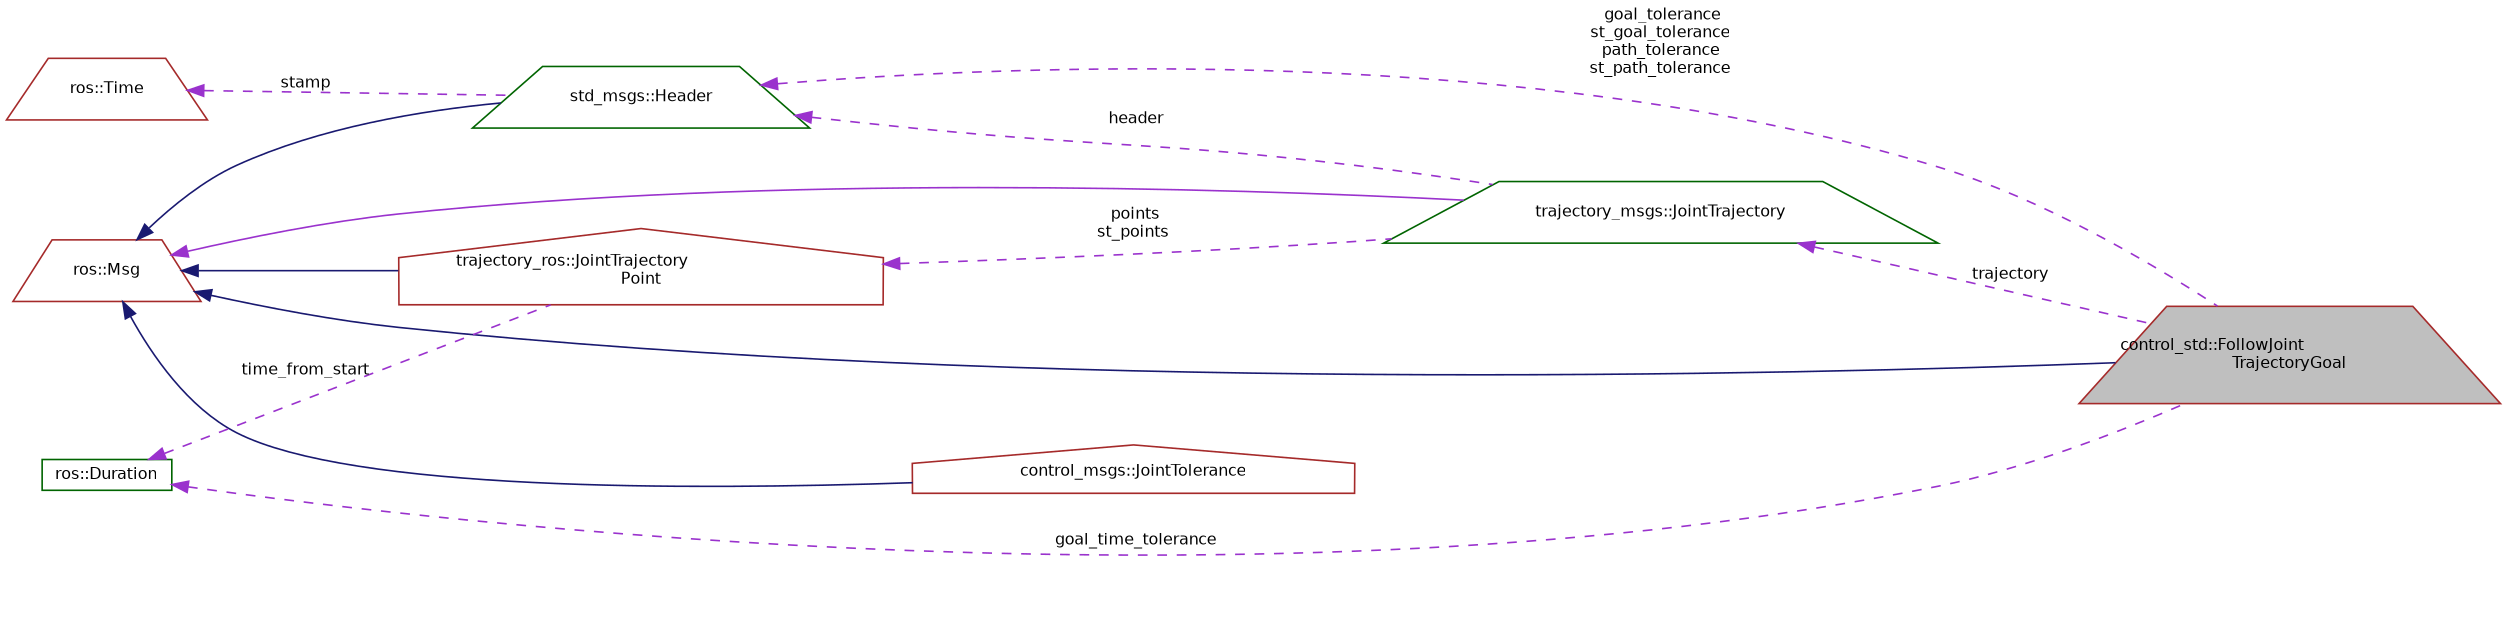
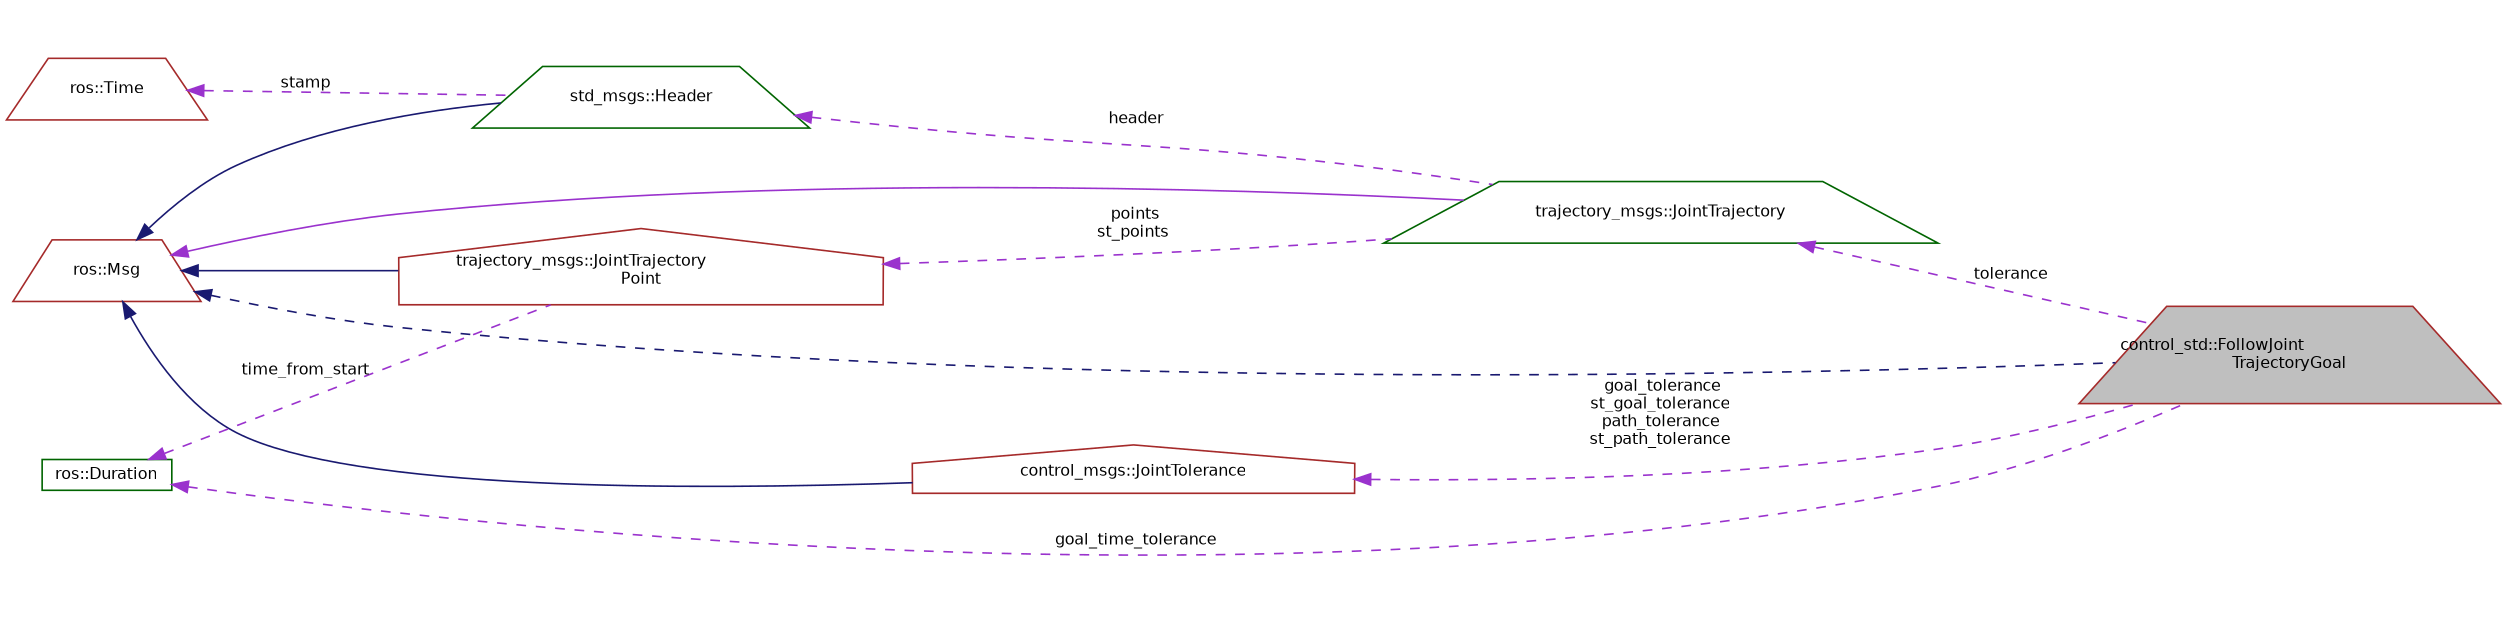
edge "control_std::FollowJoint TrajectoryGoal" -> "std_msgs::Header": now "control_std::FollowJoint TrajectoryGoal" -> "control_msgs::JointTolerance"
node "trajectory_ros::JointTrajectory Point": label "trajectory_ros::JointTrajectory Point" -> "trajectory_msgs::JointTrajectory Point"
edge "control_std::FollowJoint TrajectoryGoal" -> "trajectory_msgs::JointTrajectory": label " trajectory" -> " tolerance"
edge "control_std::FollowJoint TrajectoryGoal" -> "ros::Msg": style solid -> dashed
